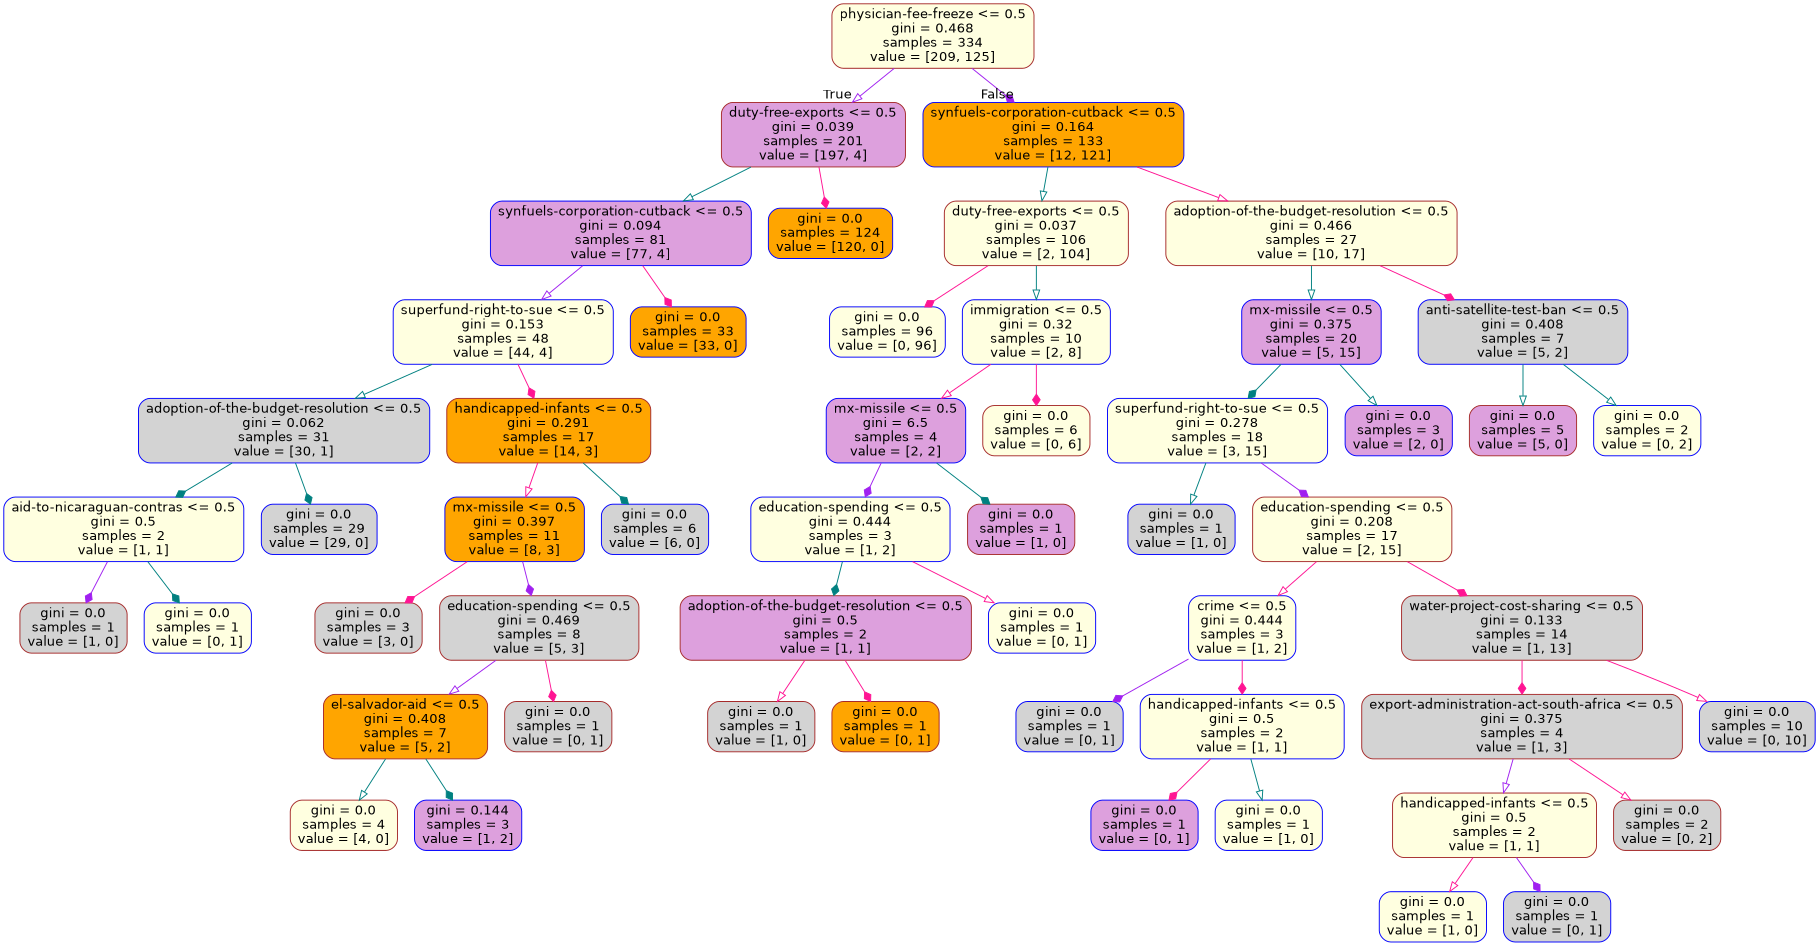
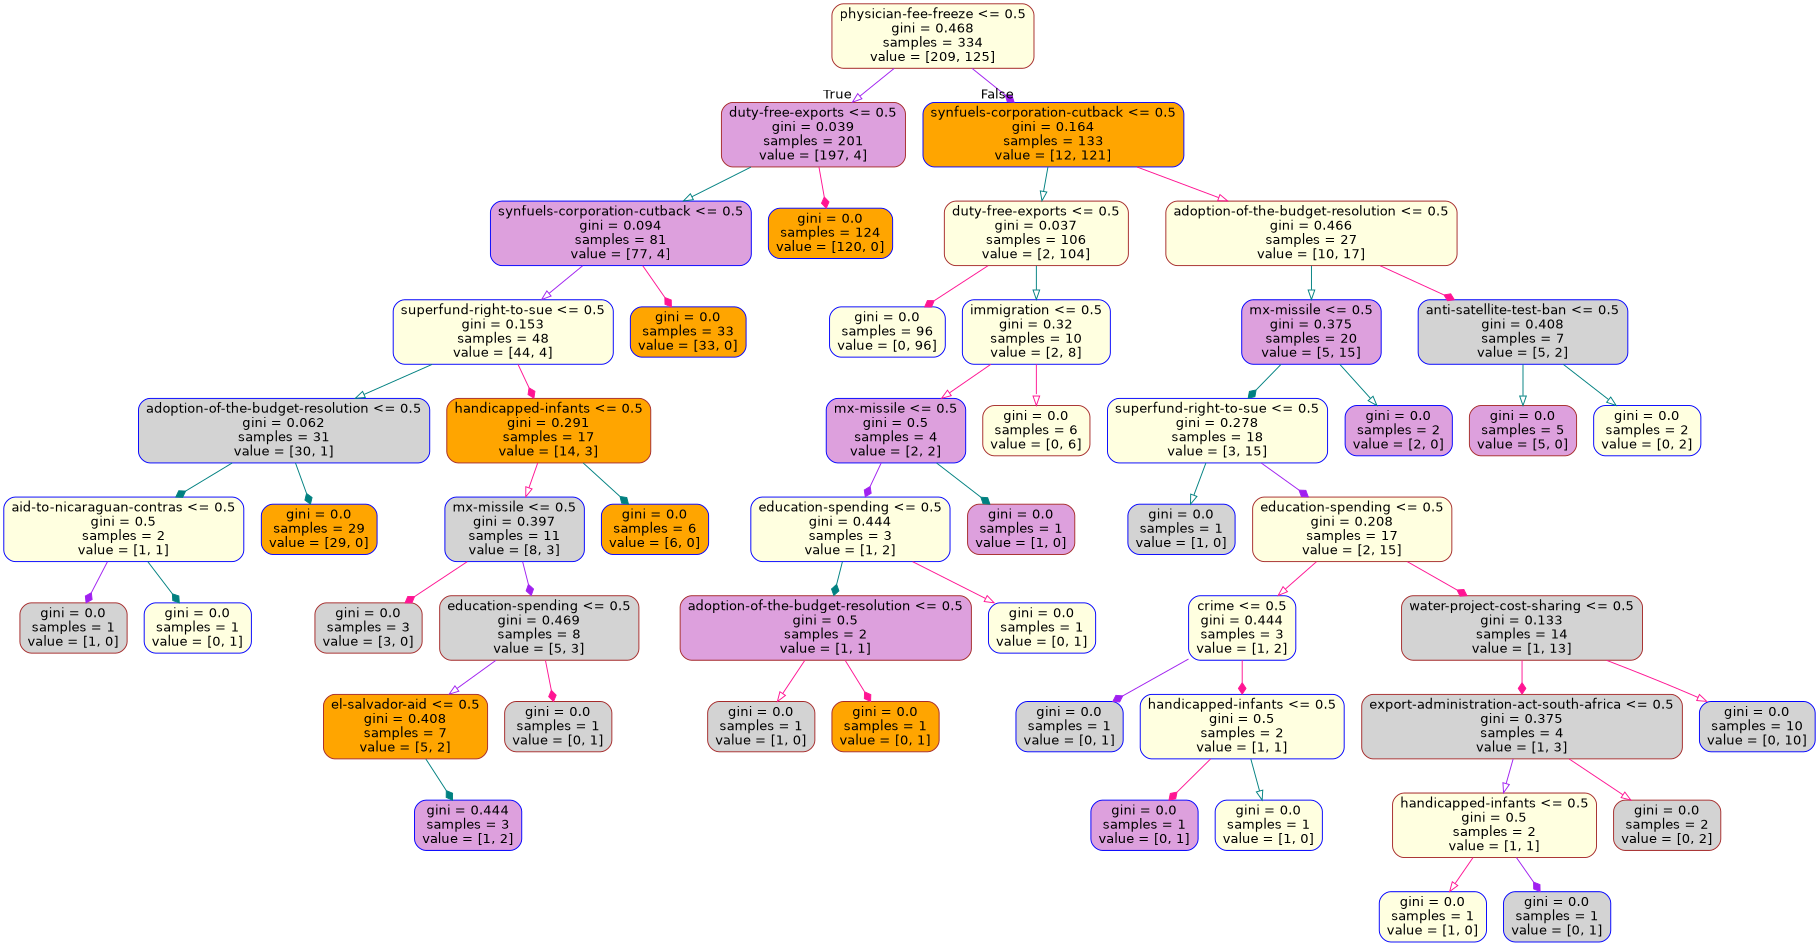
edge "immigration <= 0.5 gini = 0.32 samples = 10 value = [2, 8]" -> "gini = 0.0 samples = 6 value = [0, 6]": arrowhead diamond -> onormal
node "mx-missile <= 0.5 gini = 6.5 samples = 4 value = [2, 2]": label "mx-missile <= 0.5 gini = 6.5 samples = 4 value = [2, 2]" -> "mx-missile <= 0.5 gini = 0.5 samples = 4 value = [2, 2]"
node "gini = 0.0 samples = 3 value = [2, 0]": label "gini = 0.0 samples = 3 value = [2, 0]" -> "gini = 0.0 samples = 2 value = [2, 0]"
node "gini = 0.0 samples = 29 value = [29, 0]": fillcolor lightgrey -> orange
node "mx-missile <= 0.5 gini = 0.397 samples = 11 value = [8, 3]": fillcolor orange -> lightgrey
node "gini = 0.0 samples = 6 value = [6, 0]": fillcolor lightgrey -> orange
node "gini = 0.0 samples = 4 value = [4, 0]": removed
node "gini = 0.144 samples = 3 value = [1, 2]": label "gini = 0.144 samples = 3 value = [1, 2]" -> "gini = 0.444 samples = 3 value = [1, 2]"
